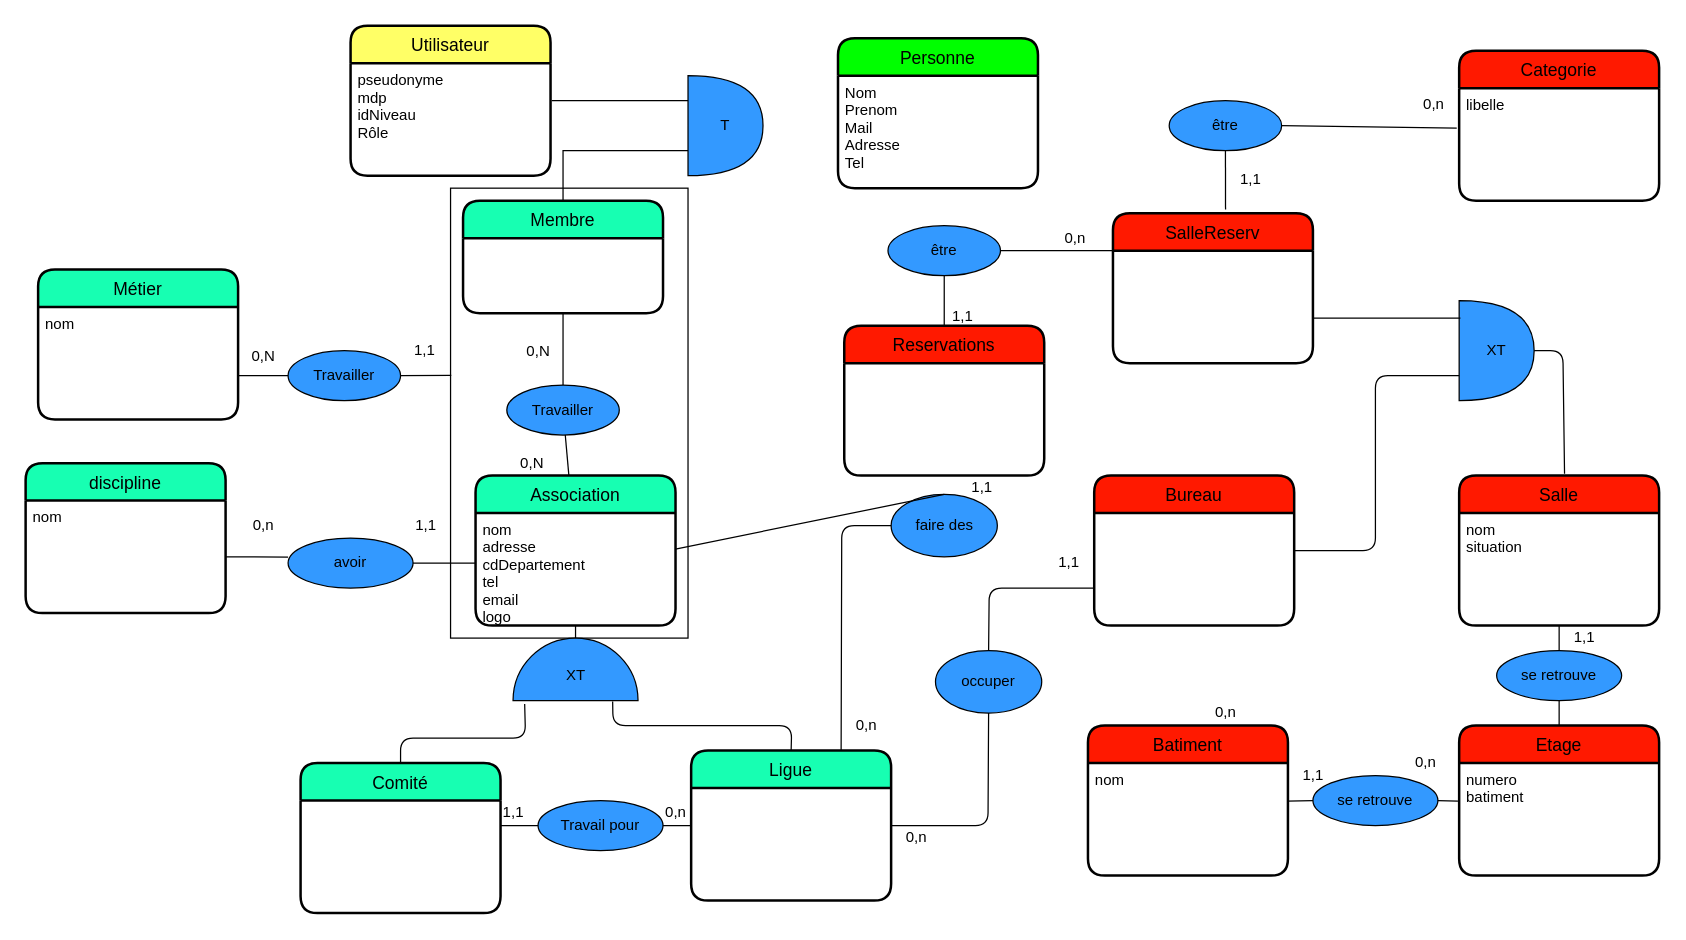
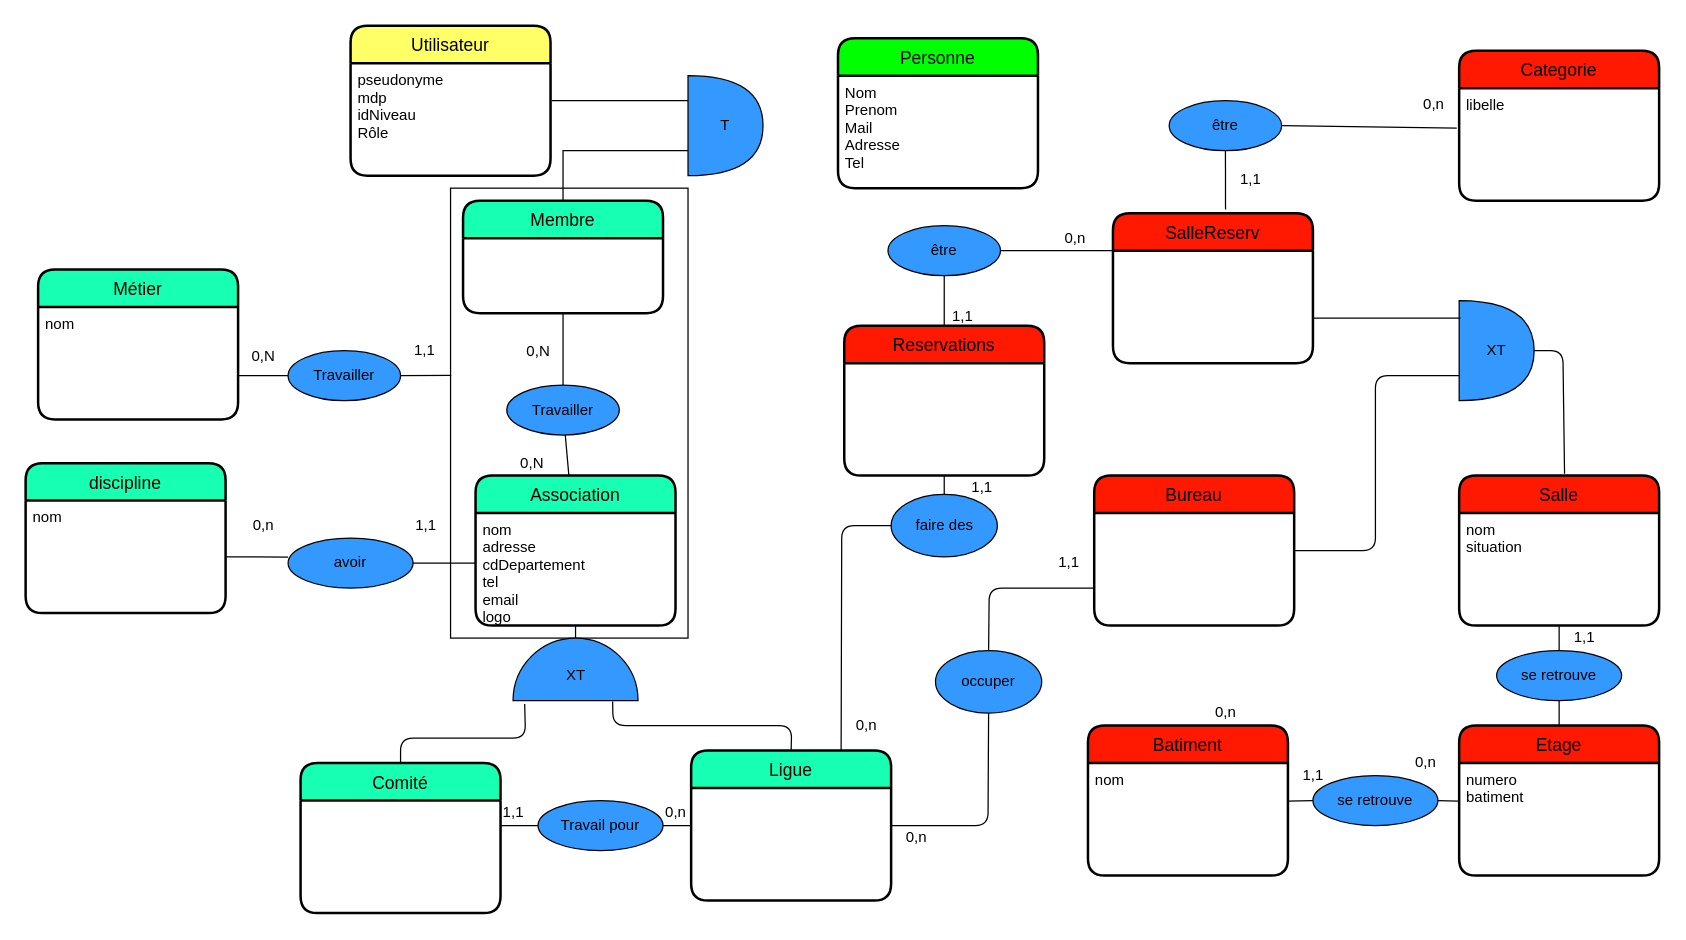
edge "faire des" -- "nom adresse cdDepartement tel email logo": now "faire des" -- "Reservations"
